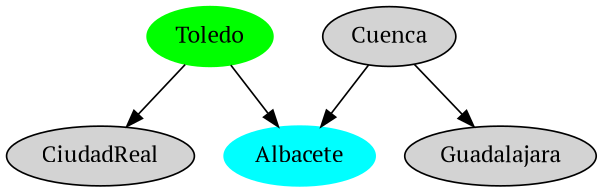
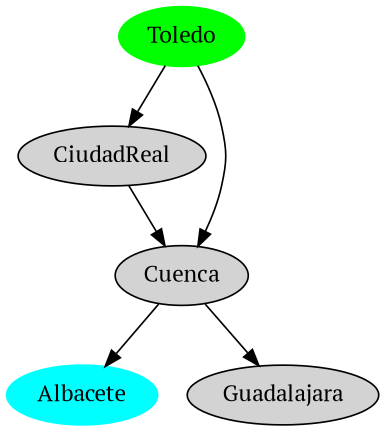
edge "Toledo" -> "Albacete": now "Toledo" -> "Cuenca"
edge "CiudadReal" -> "Cuenca": added
